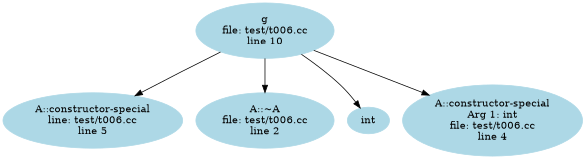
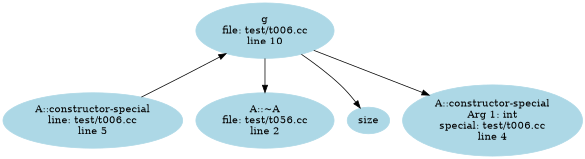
edge "g file: test/t006.cc line 10" -> "A::constructor-special line: test/t006.cc line 5": reversed
node "A::~A file: test/t006.cc line 2": label "A::~A file: test/t006.cc line 2" -> "A::~A file: test/t056.cc line 2"
node "int": label "int" -> "size"
node "A::constructor-special Arg 1: int file: test/t006.cc line 4": label "A::constructor-special Arg 1: int file: test/t006.cc line 4" -> "A::constructor-special Arg 1: int special: test/t006.cc line 4"
